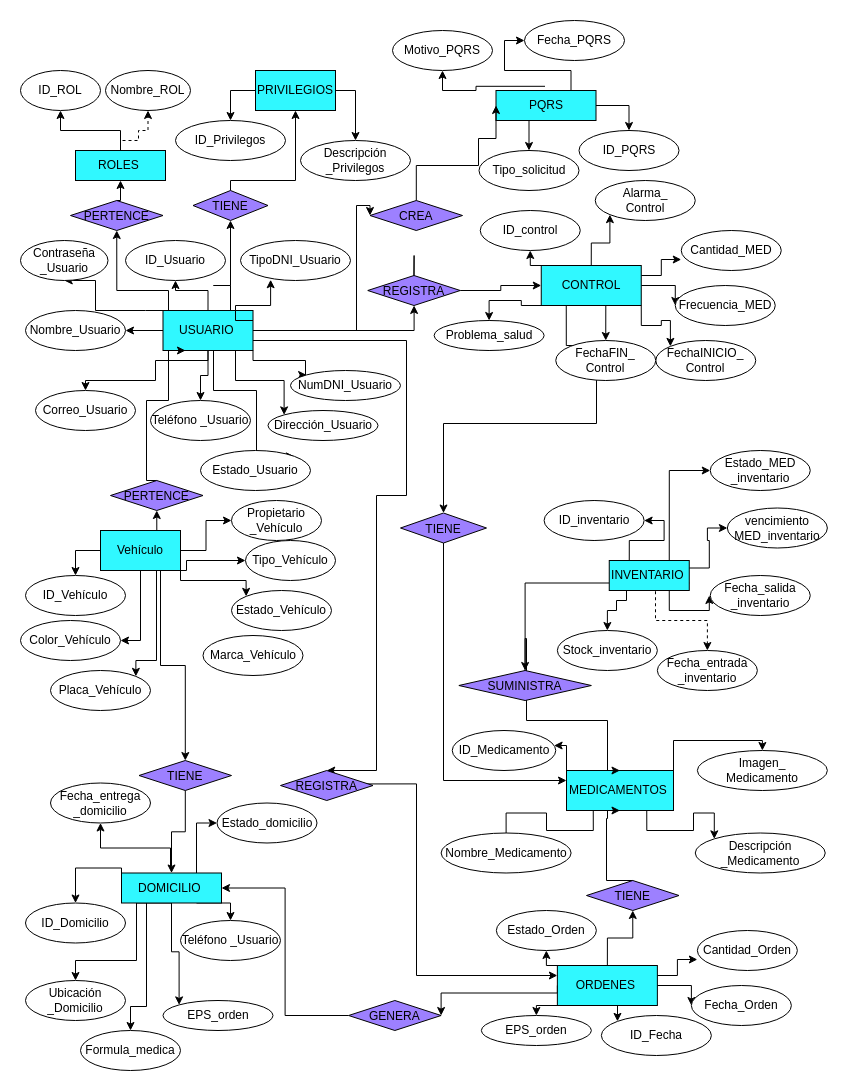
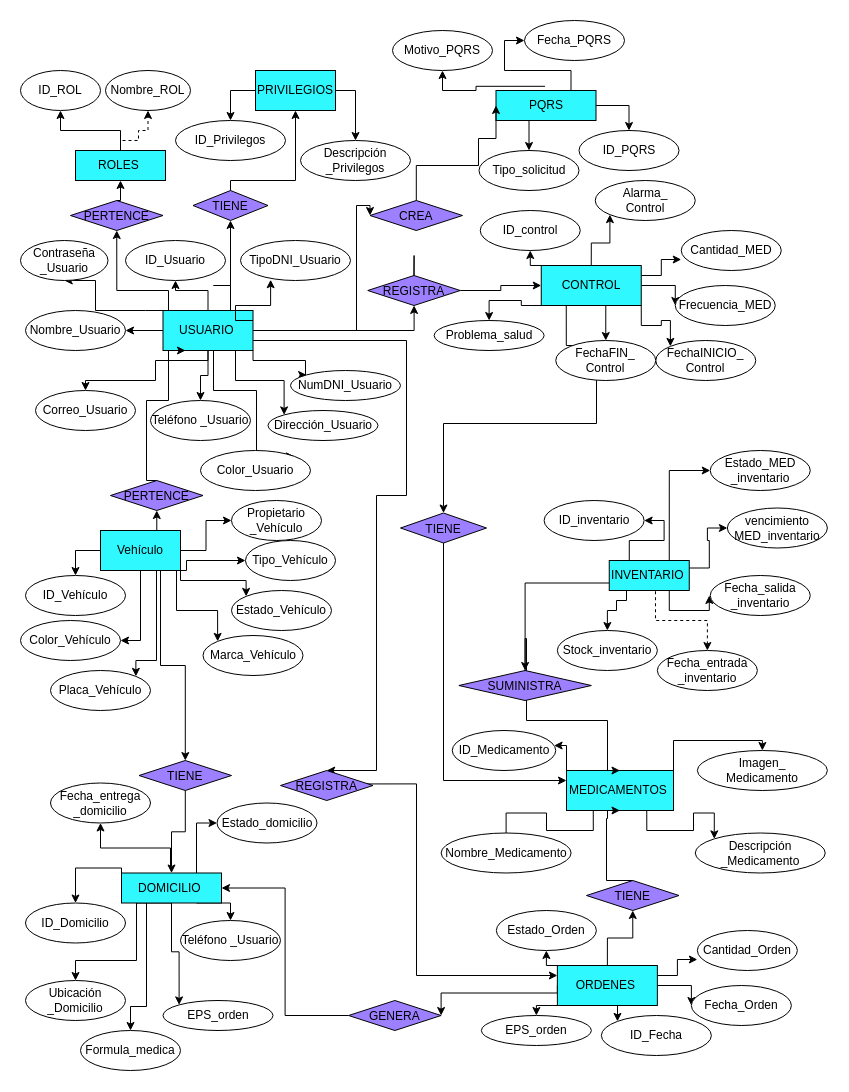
node "Estado_Usuario": label "Estado_Usuario" -> "Color_Usuario"
edge "Vehículo" -> "Marca_Vehículo": added
